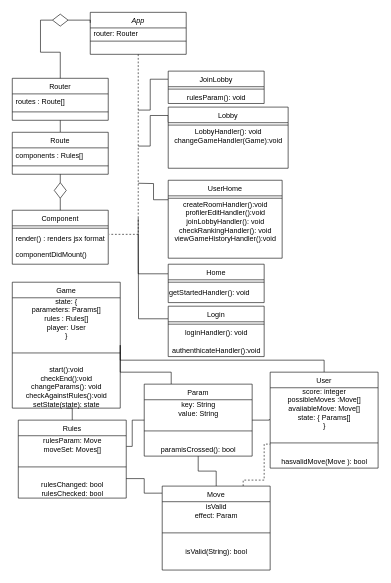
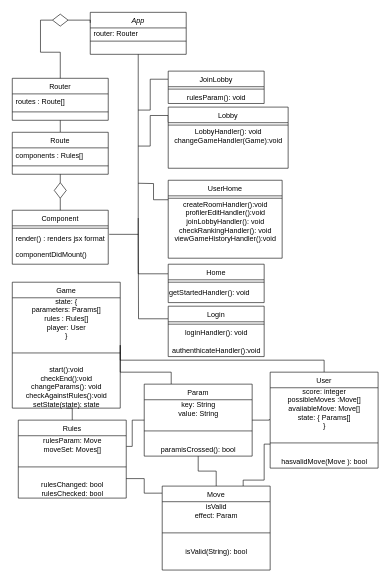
edge "App" -- "render() : renders jsx format": style dashed -> solid
edge "User" -- "Move": style dashed -> solid
